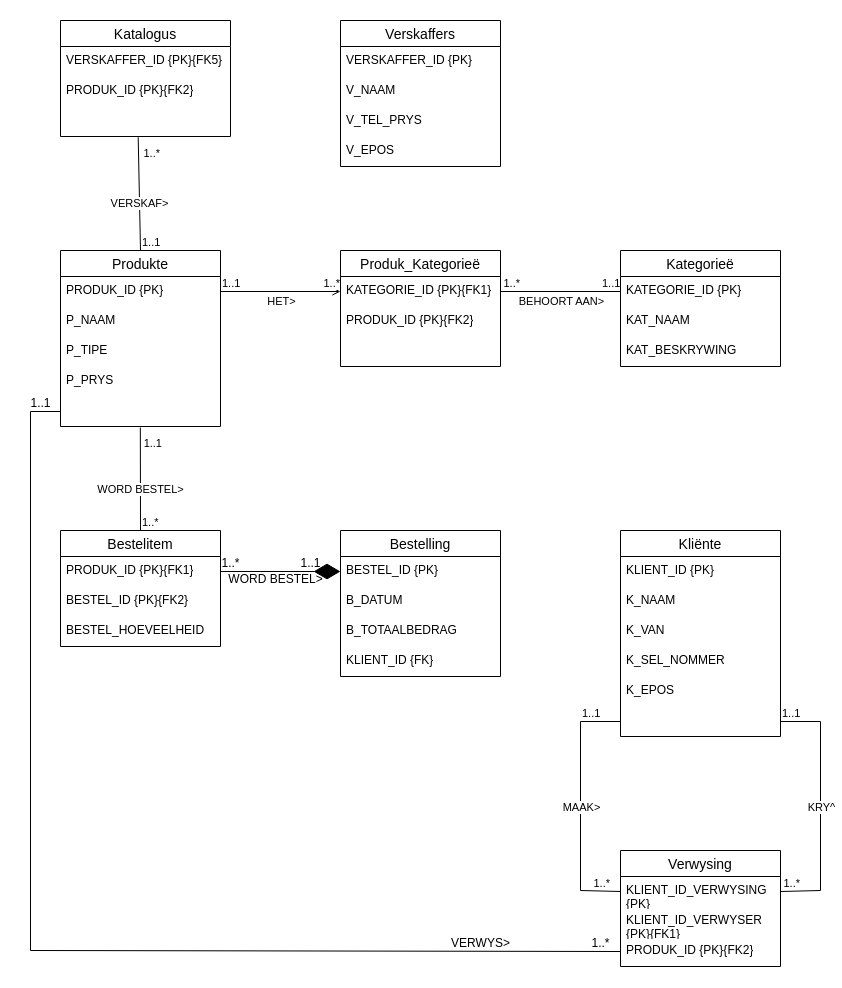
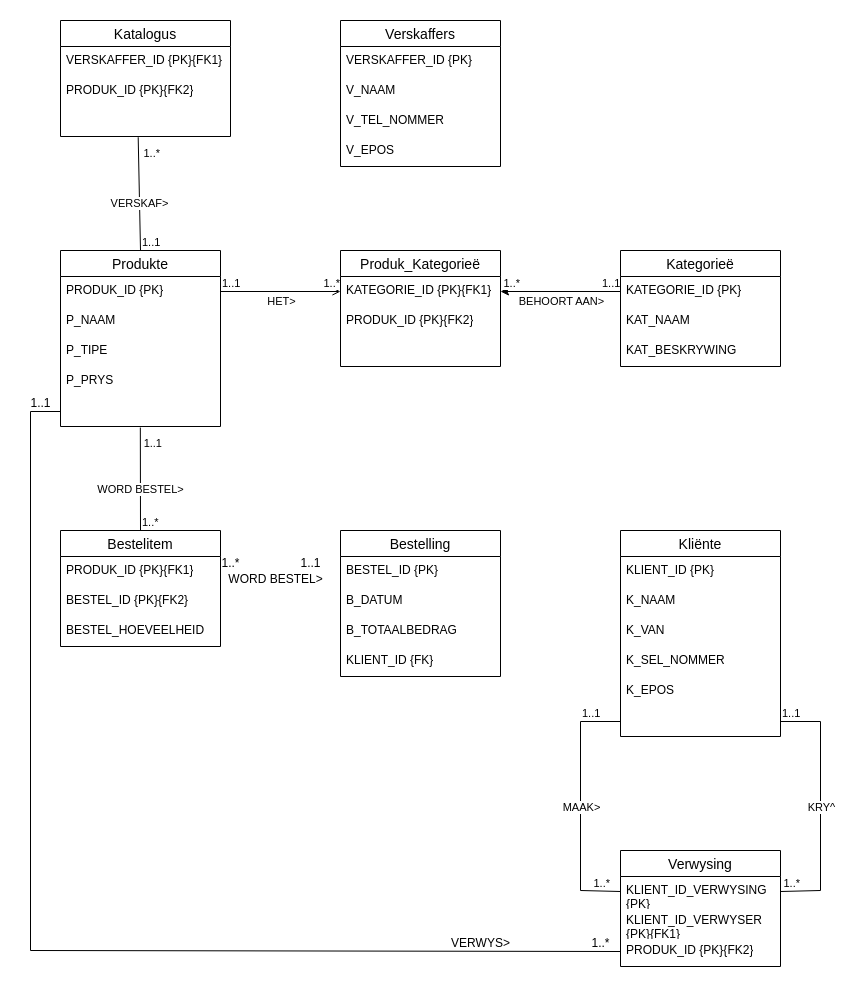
node "VERSKAFFER_ID {PK}{FK5}": label "VERSKAFFER_ID {PK}{FK5}" -> "VERSKAFFER_ID {PK}{FK1}"
node "V_TEL_PRYS": label "V_TEL_PRYS" -> "V_TEL_NOMMER"
edge "KATEGORIE_ID {PK}{FK1}" -- "KATEGORIE_ID {PK}": arrowhead none -> classic
edge "PRODUK_ID {PK}{FK1}" -> "BESTEL_ID {PK}": removed
